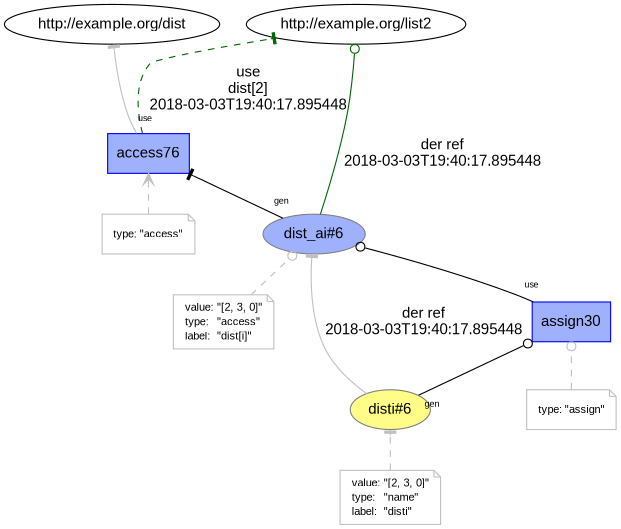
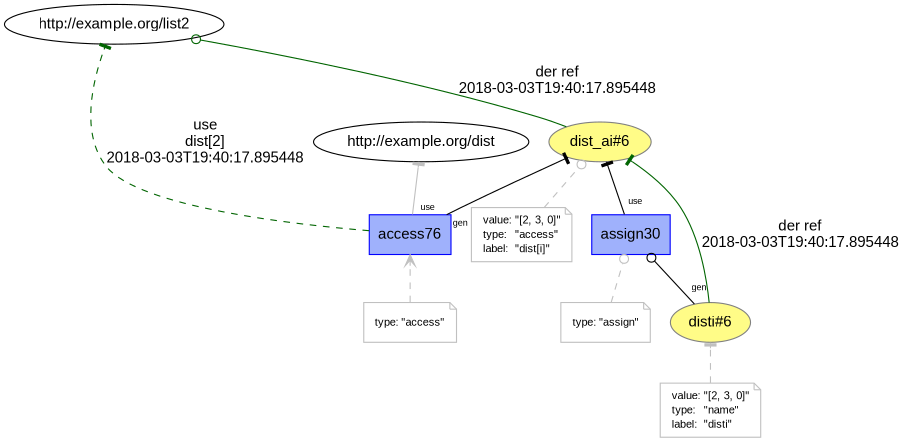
edge "dist_ai#6" -> "access76": reversed
node "dist_ai#6": fillcolor #9fb1fc -> #fffc87
edge "assign30" -> "dist_ai#6": arrowhead odot -> tee
edge "disti#6" -> "dist_ai#6": color gray -> darkgreen
